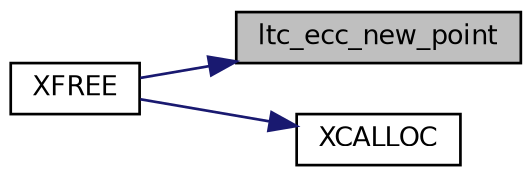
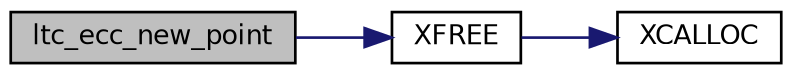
edge "XFREE" -> "ltc_ecc_new_point": reversed
